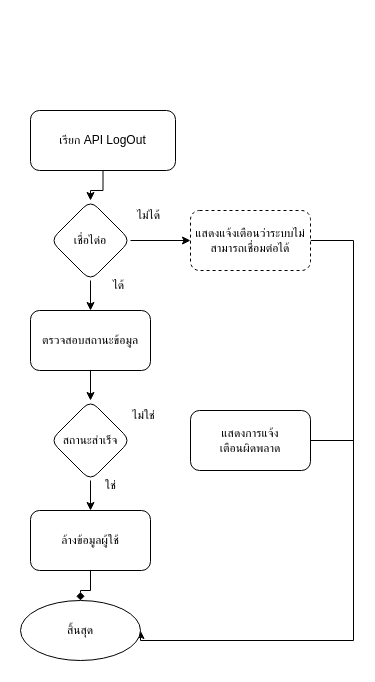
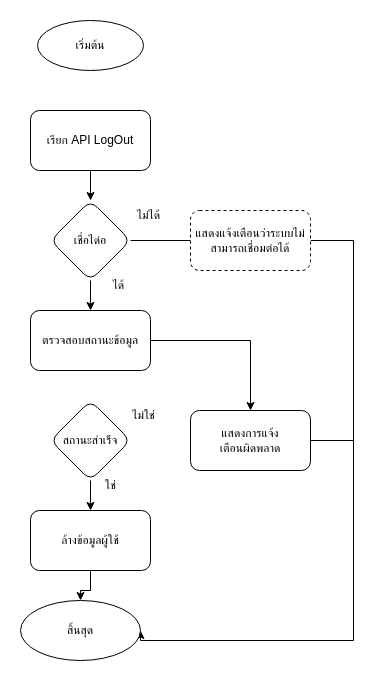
node "เริ่มต้น": added
node "เรียก API LogOut": size 145x60 -> 120x60
edge "เชื่อได่อ" -> "แสดงแจ้งเตือนว่าระบบไม่สามารถเชื่อมต่อได้": arrowhead classic -> none
edge "ตรวจสอบสถานะข้อมูล" -> "สถานะสำเร็จ": now "ตรวจสอบสถานะข้อมูล" -> "แสดงการแจ้ง เตือนผิดพลาด"
edge "ล้างข้อมูลผู้ใช้" -> "สิ้นสุด": arrowhead diamond -> classic
